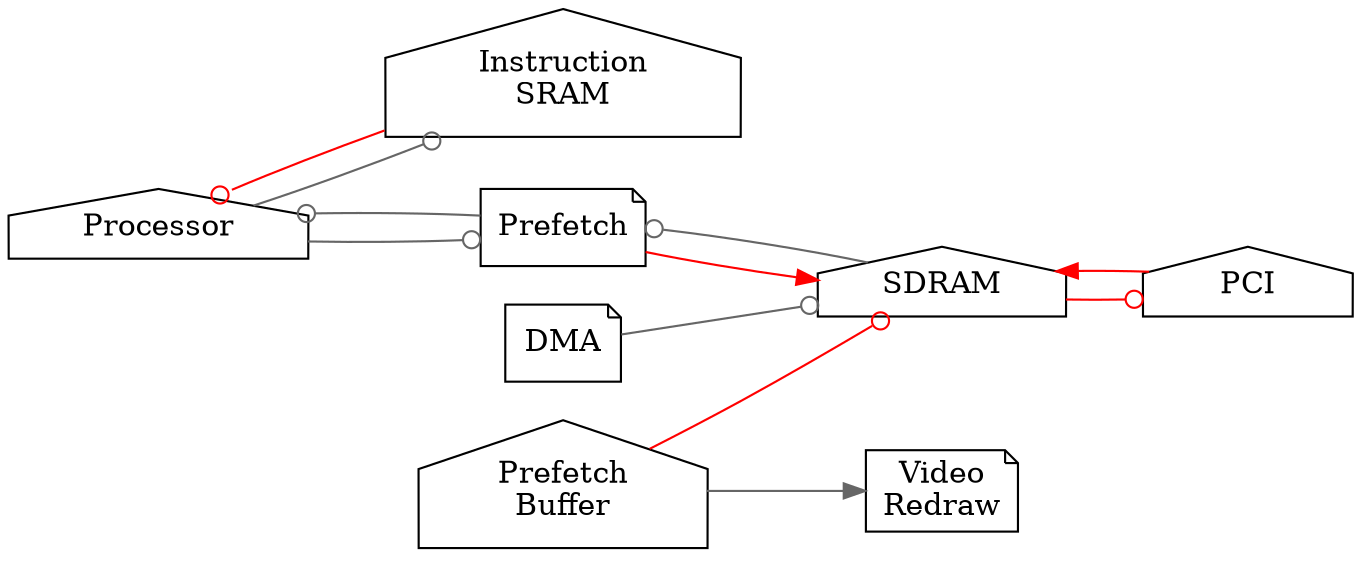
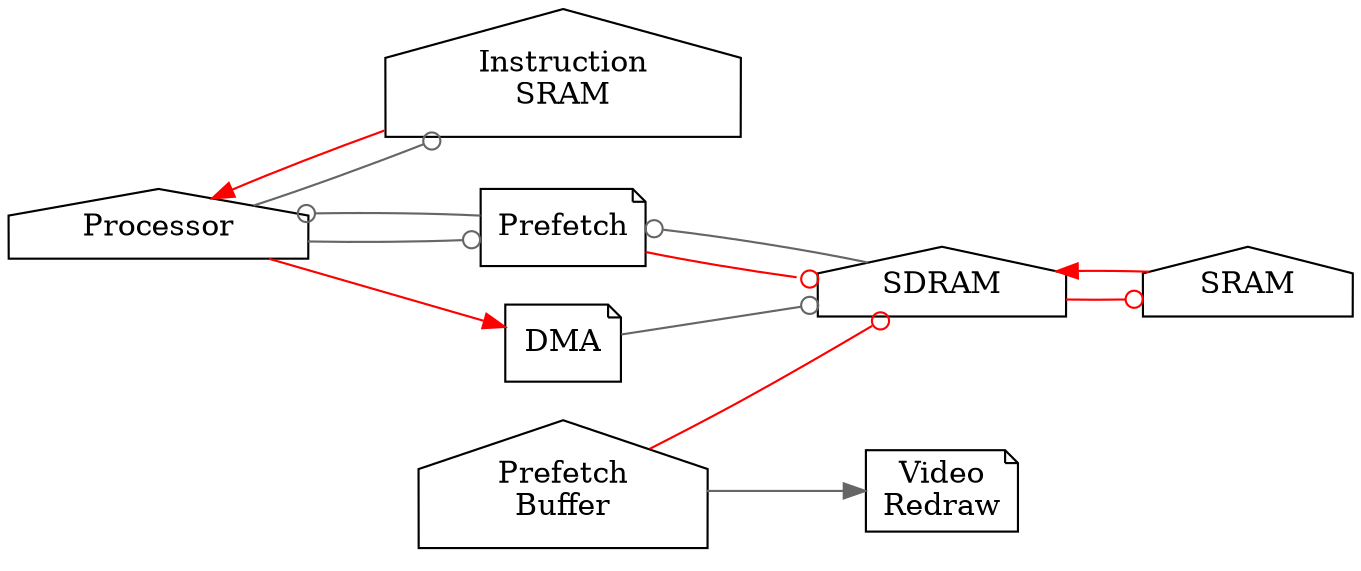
edge "Instruction SRAM" -> "Processor": arrowhead odot -> normal
edge "Prefetch" -> "SDRAM": arrowhead normal -> odot
node "PCI": label "PCI" -> "SRAM"
edge "Processor" -> "DMA": added
